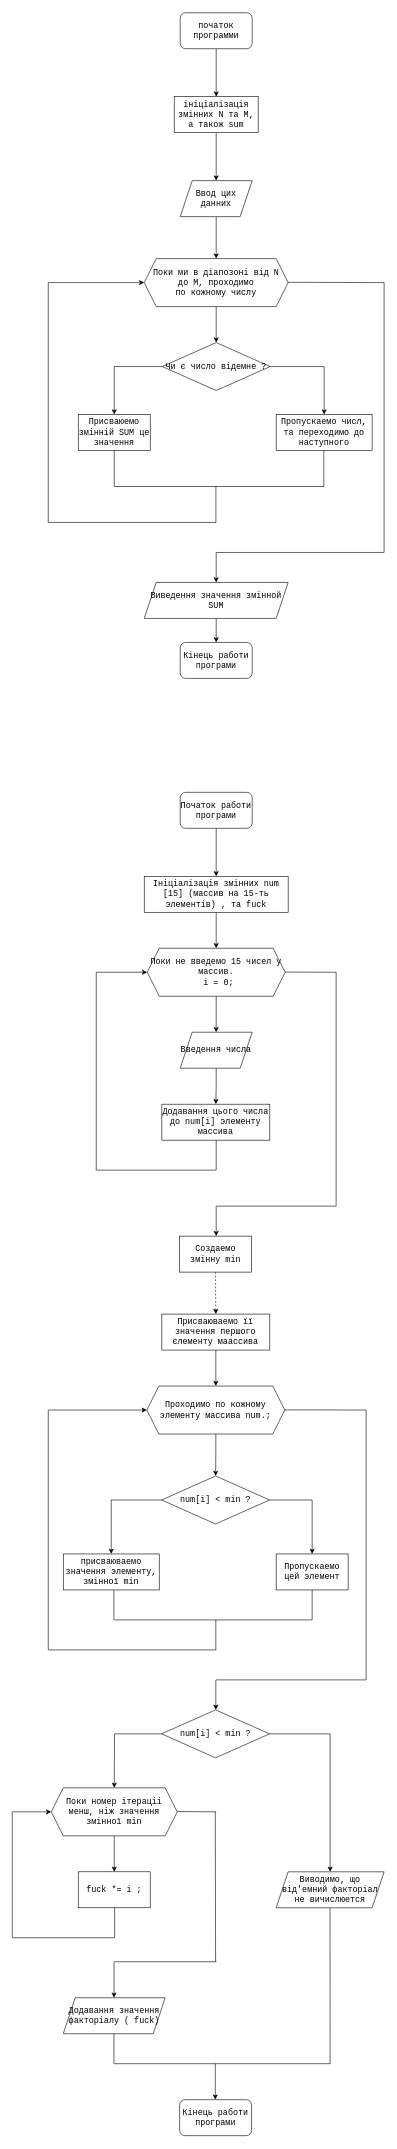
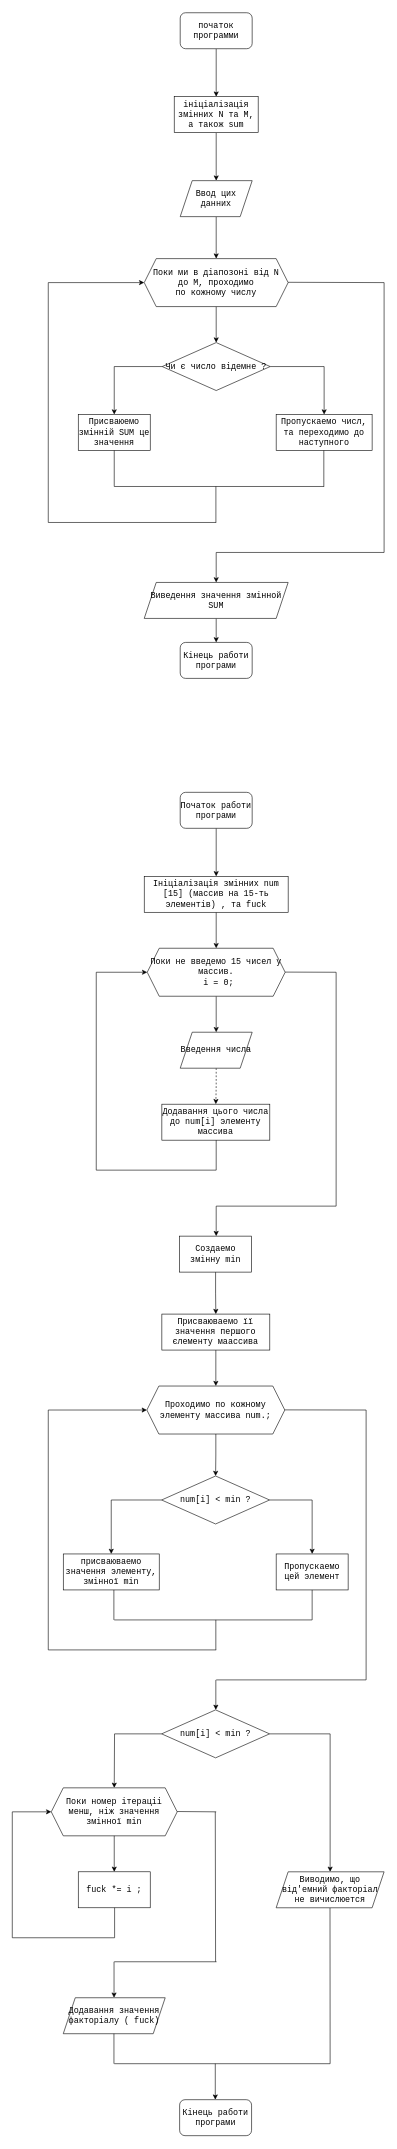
edge "Введення числа" -> "Додавання цього числа до num[i] элементу массива": style solid -> dashed
edge "Создаемо змінну min" -> "Присваюваемо її значення першого єлементу маассива": style dashed -> solid
